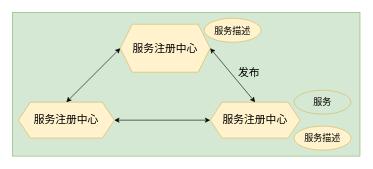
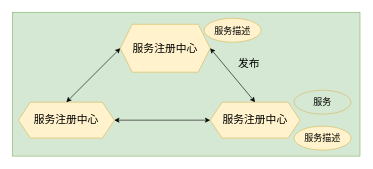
node "发布": moved (249, 72) -> (249, 63)
